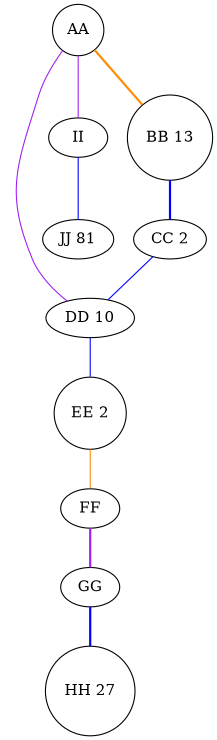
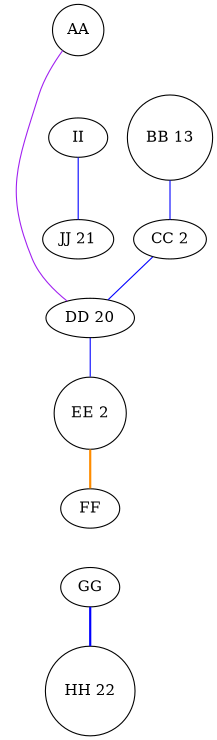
edge "AA" -- "BB 13": removed
edge "AA" -- "II": removed
edge "BB 13" -- "CC 2": style bold -> solid
node "JJ 81": label "JJ 81" -> "JJ 21"
node "DD 10": label "DD 10" -> "DD 20"
edge "EE 2" -- "FF": style solid -> bold
edge "FF" -- "GG": removed
node "HH 27": label "HH 27" -> "HH 22"
